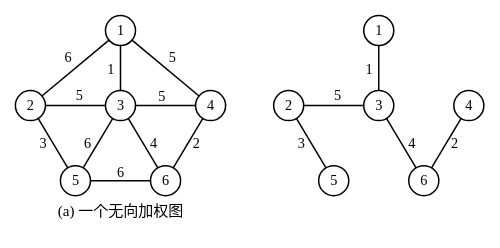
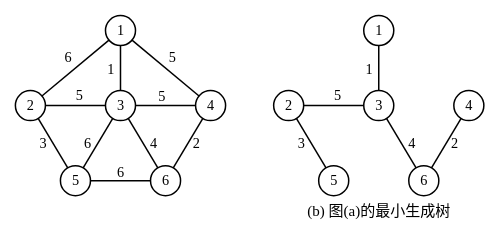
node "(a) 一个无向加权图": removed
node "(b) 图(a)的最小生成树": added
